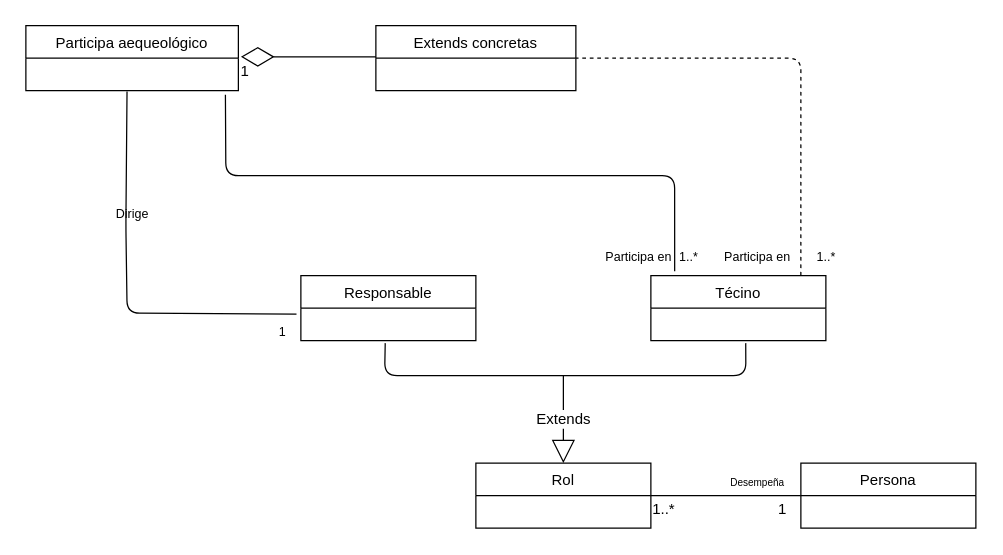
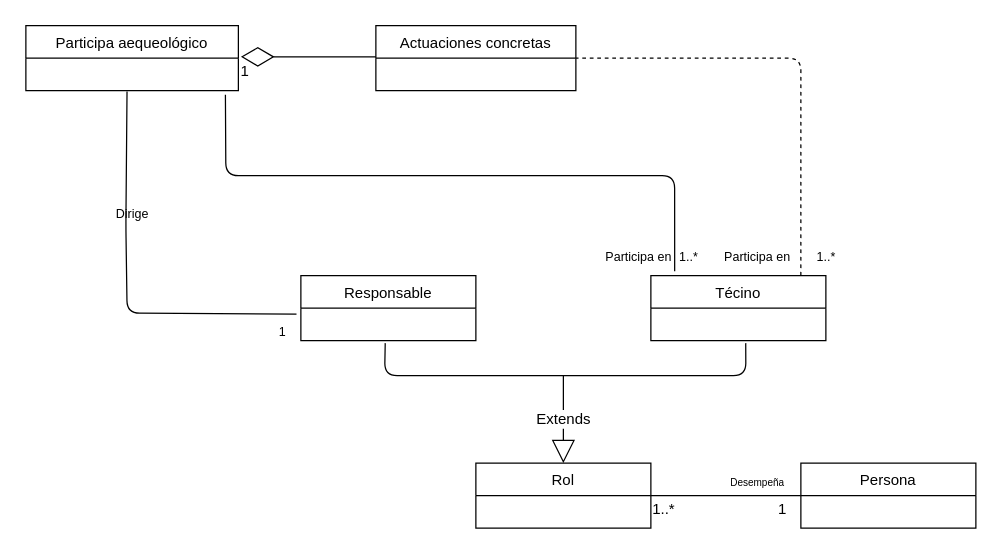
node "Extends concretas": label "Extends concretas" -> "Actuaciones concretas"
